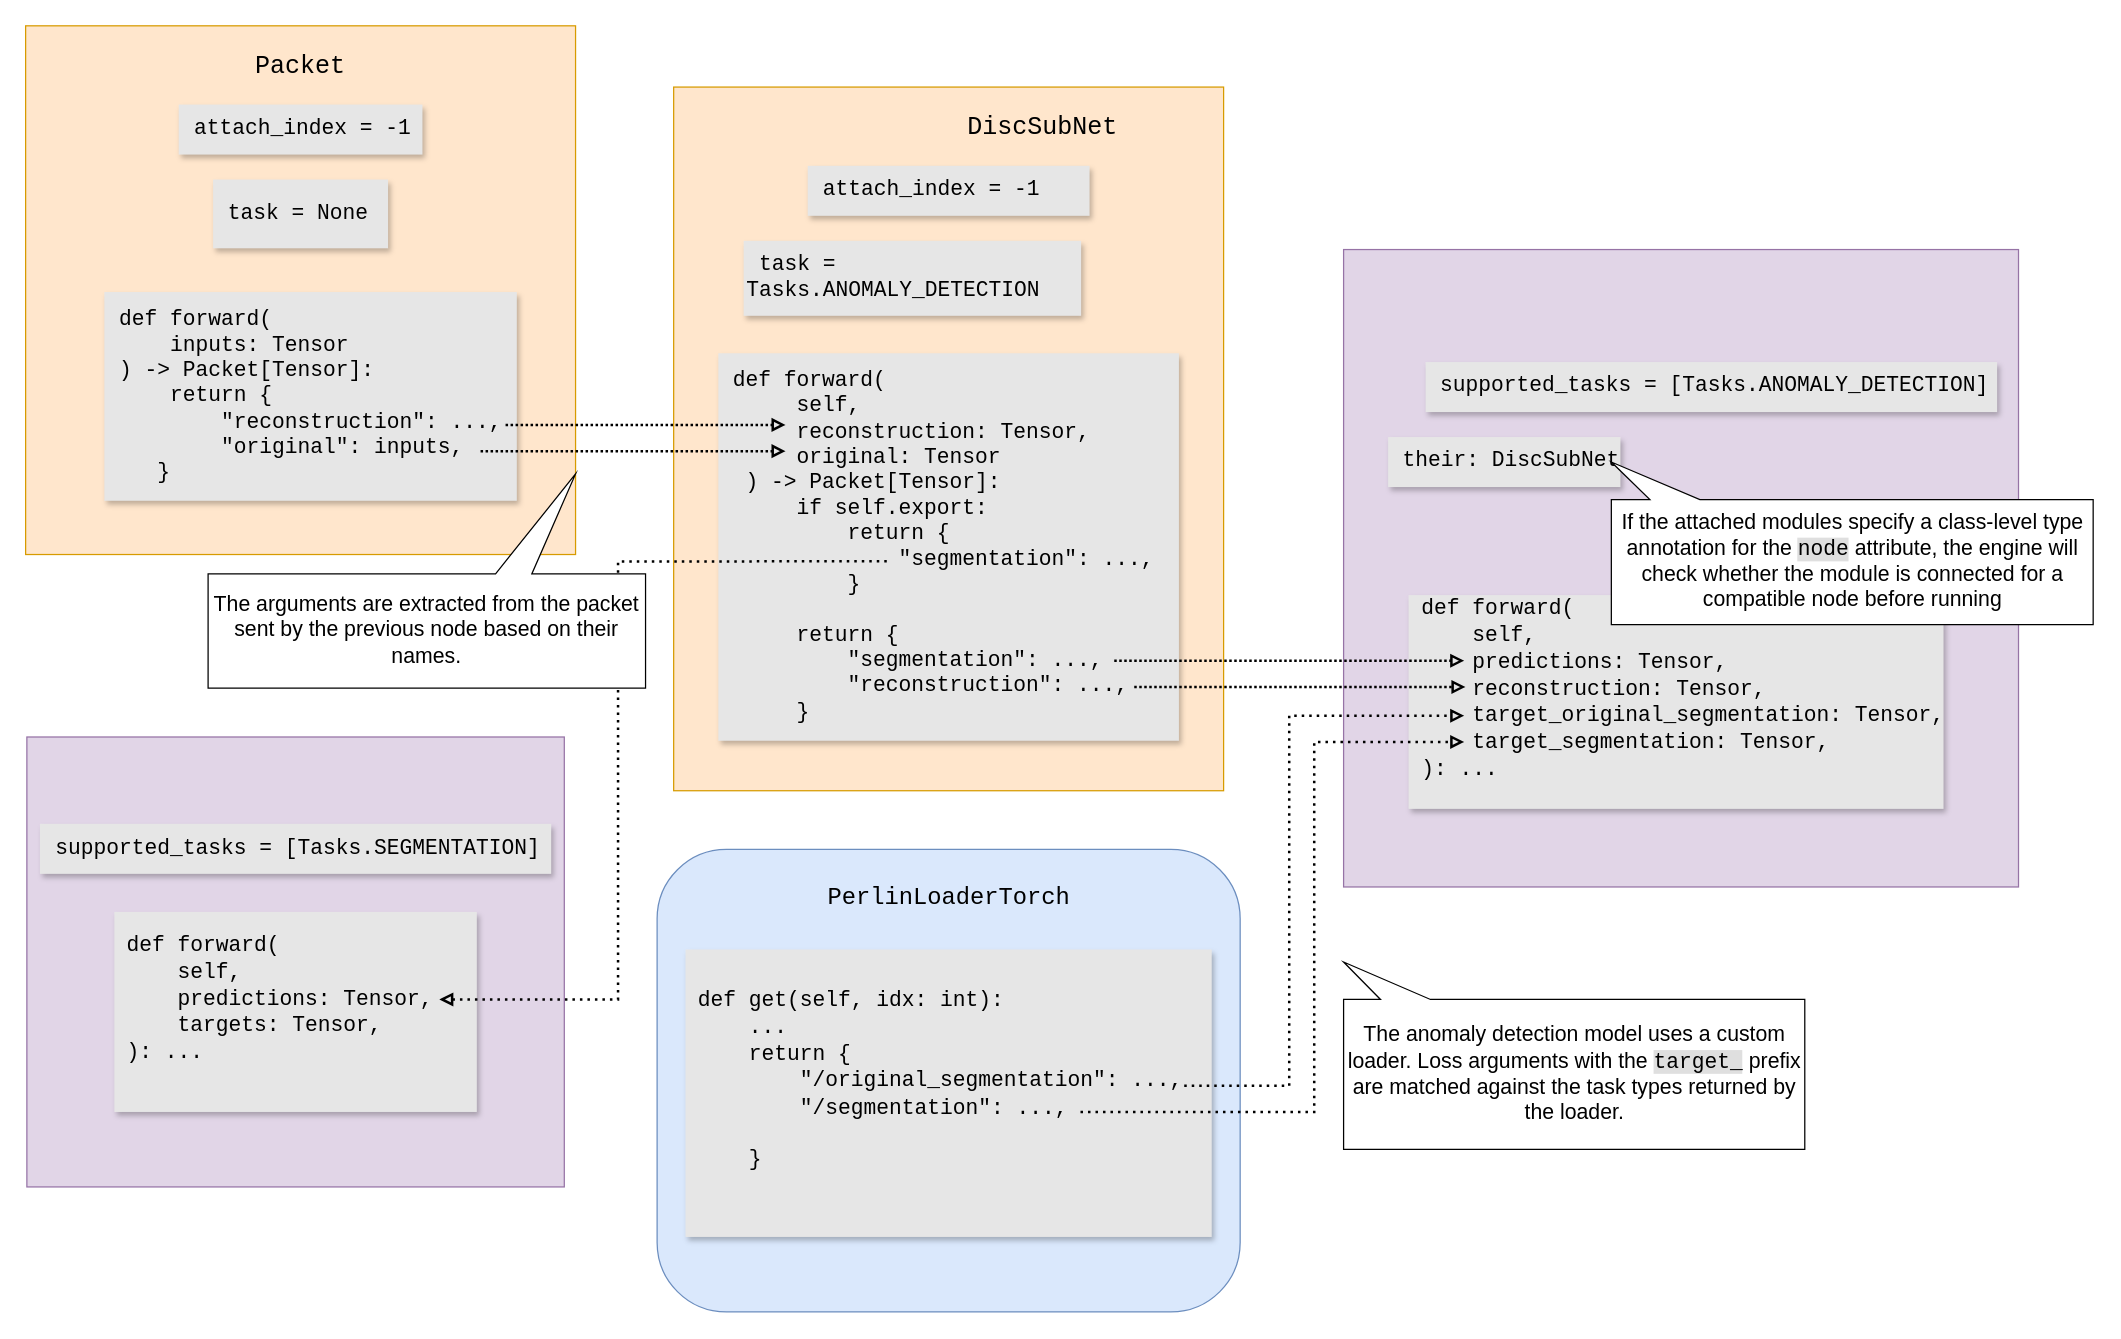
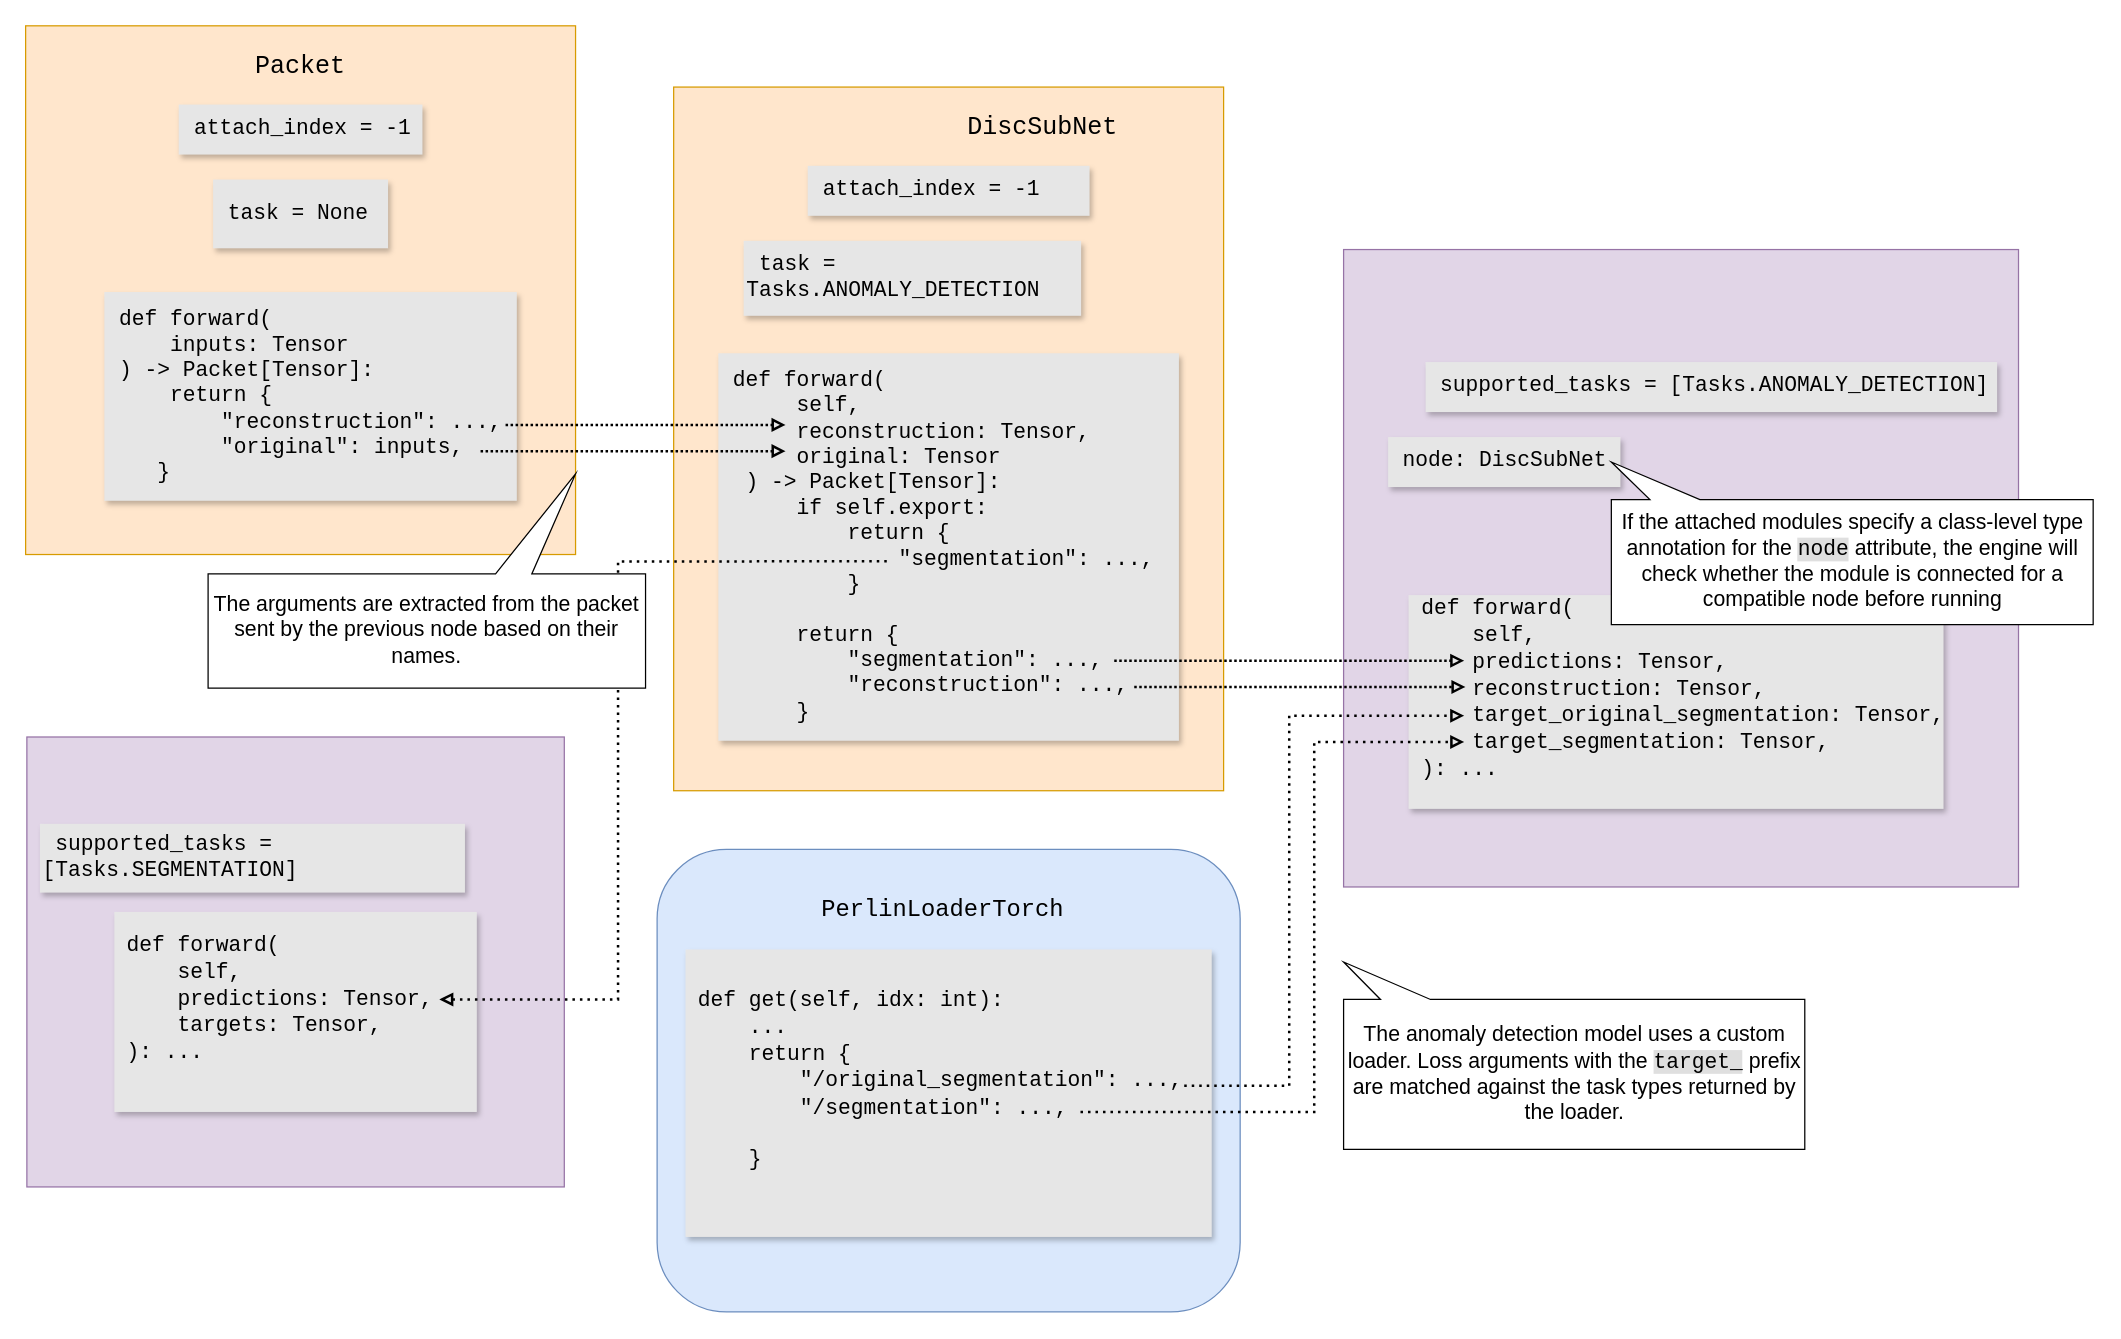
node "their: DiscSubNet": label "their: DiscSubNet" -> "node: DiscSubNet"
node "supported_tasks = [Tasks.SEGMENTATION]": size 511x50 -> 425x69
node "PerlinLoaderTorch": moved (949, 898) -> (943, 911)
